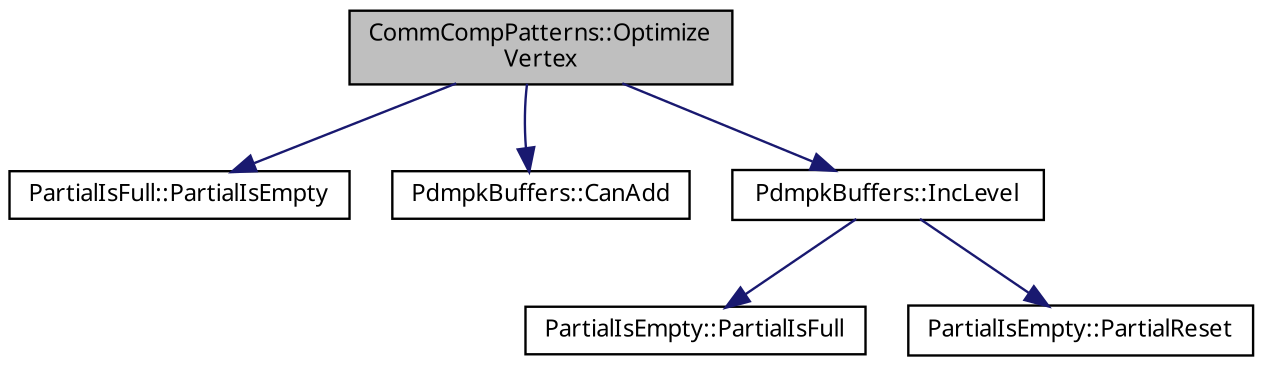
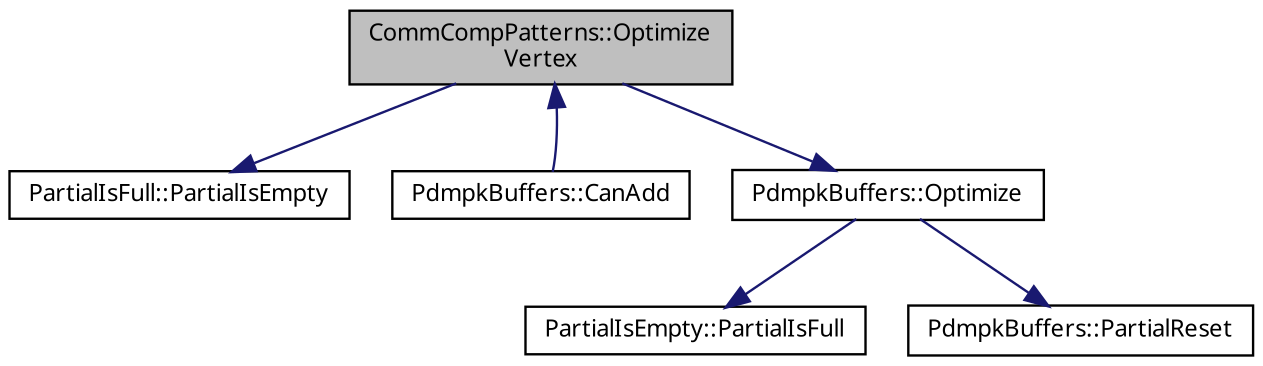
edge "CommCompPatterns::Optimize Vertex" -> "PdmpkBuffers::CanAdd": reversed
node "PdmpkBuffers::IncLevel": label "PdmpkBuffers::IncLevel" -> "PdmpkBuffers::Optimize"
node "PartialIsEmpty::PartialReset": label "PartialIsEmpty::PartialReset" -> "PdmpkBuffers::PartialReset"
